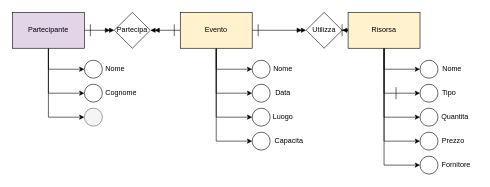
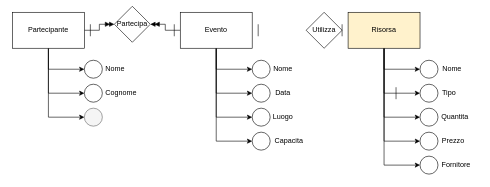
node "Partecipante": fillcolor #e1d5e7 -> #ffffff
node "Partecipa": moved (132, 30) -> (132, 24)
node "Evento": fillcolor #fff2cc -> #ffffff
edge "Evento" -> "Utilizza": removed
edge "Risorsa" -> "Utilizza": removed
